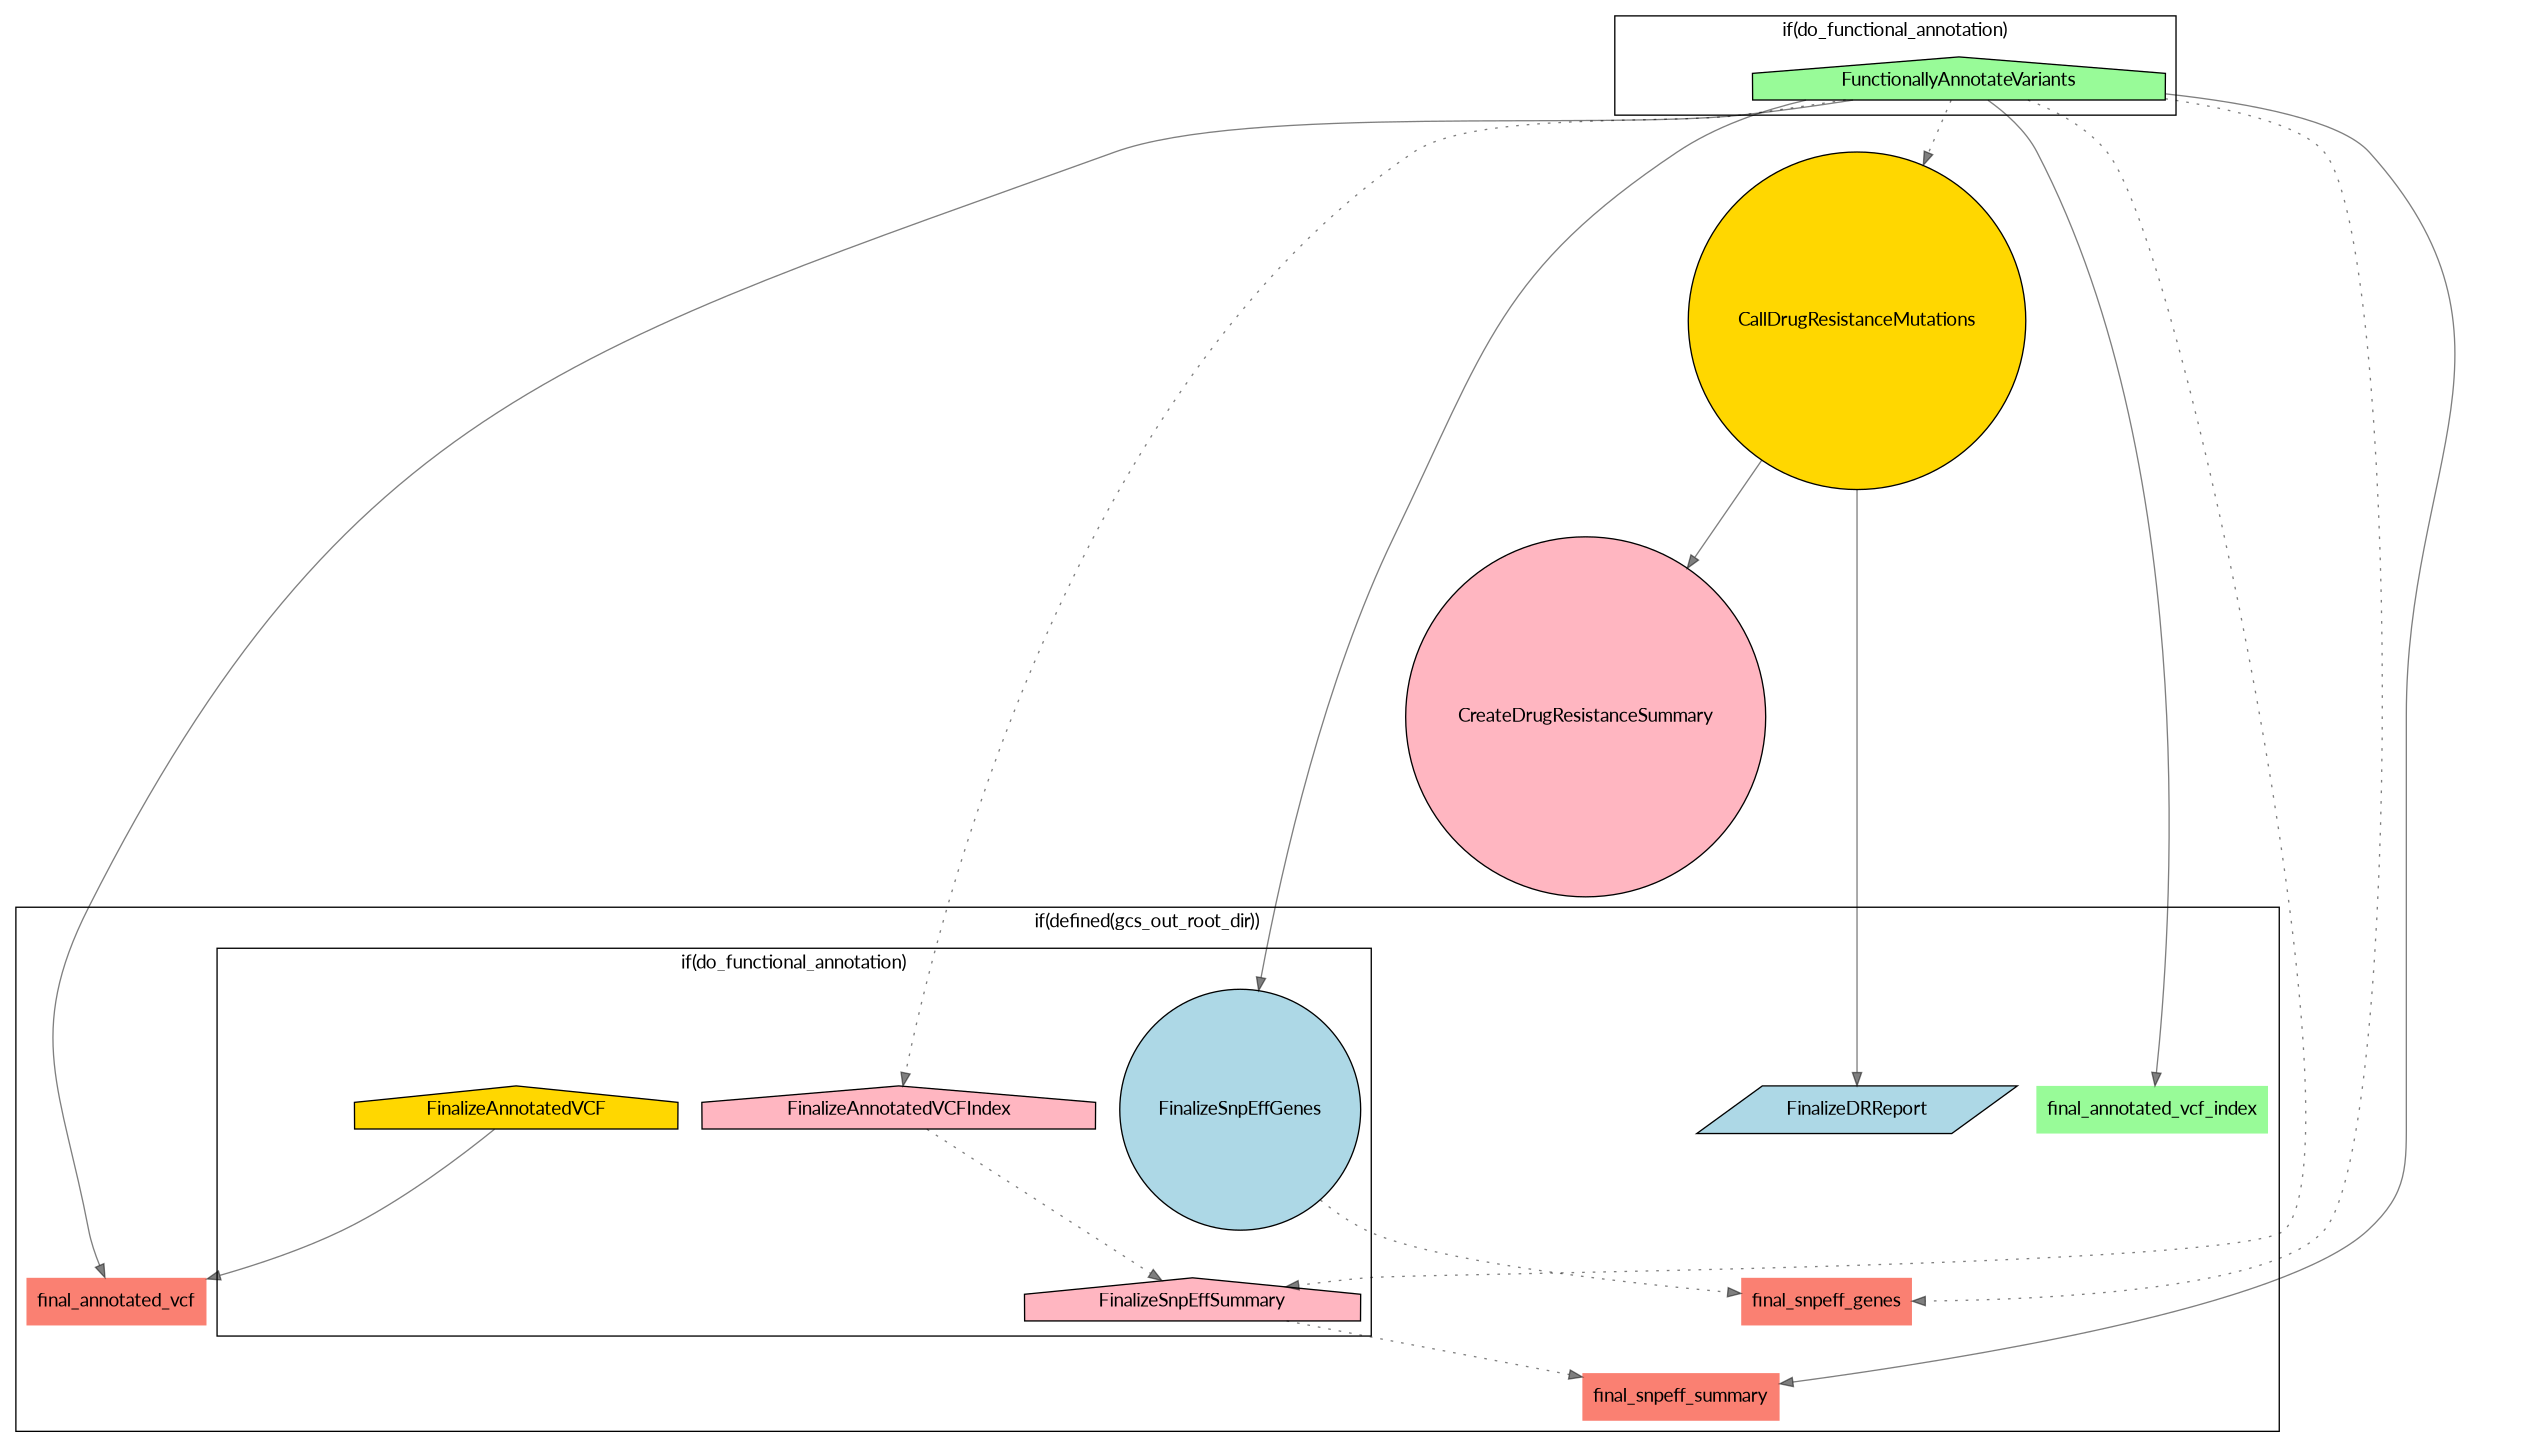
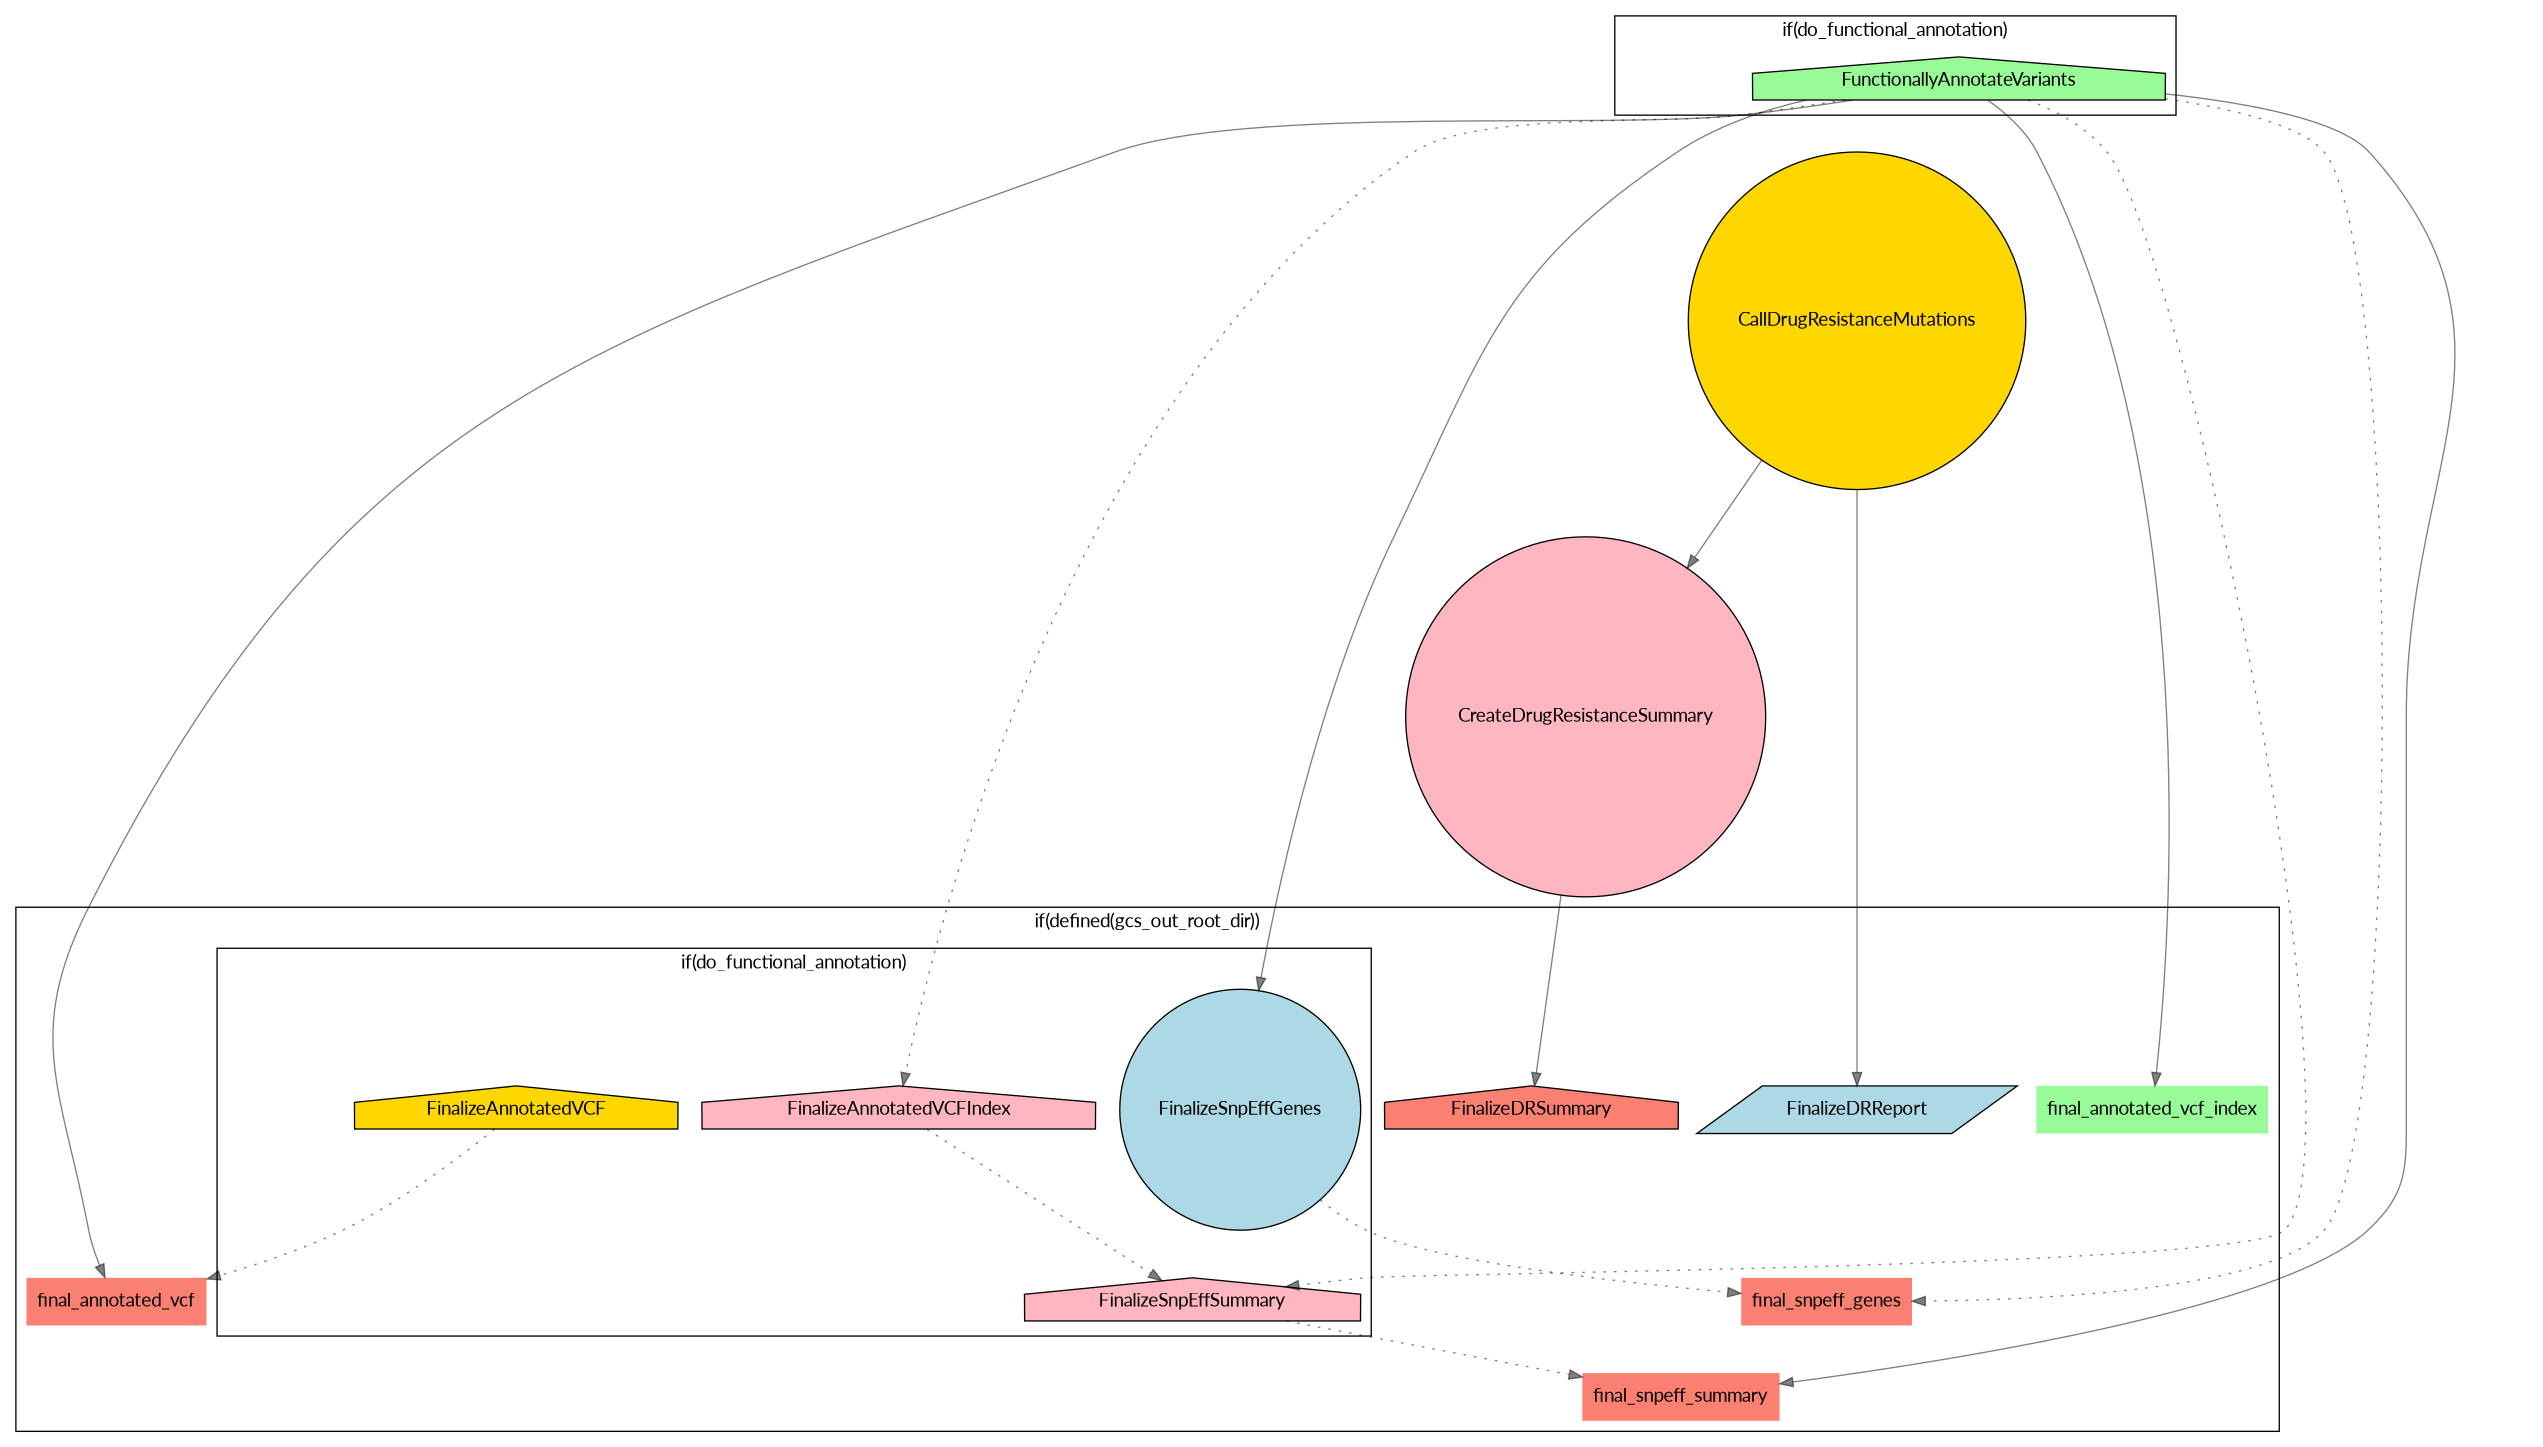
edge "FunctionallyAnnotateVariants" -> "CallDrugResistanceMutations": removed
node "FinalizeDRSummary": added
edge "FinalizeAnnotatedVCF" -> "final_annotated_vcf": style solid -> dotted
